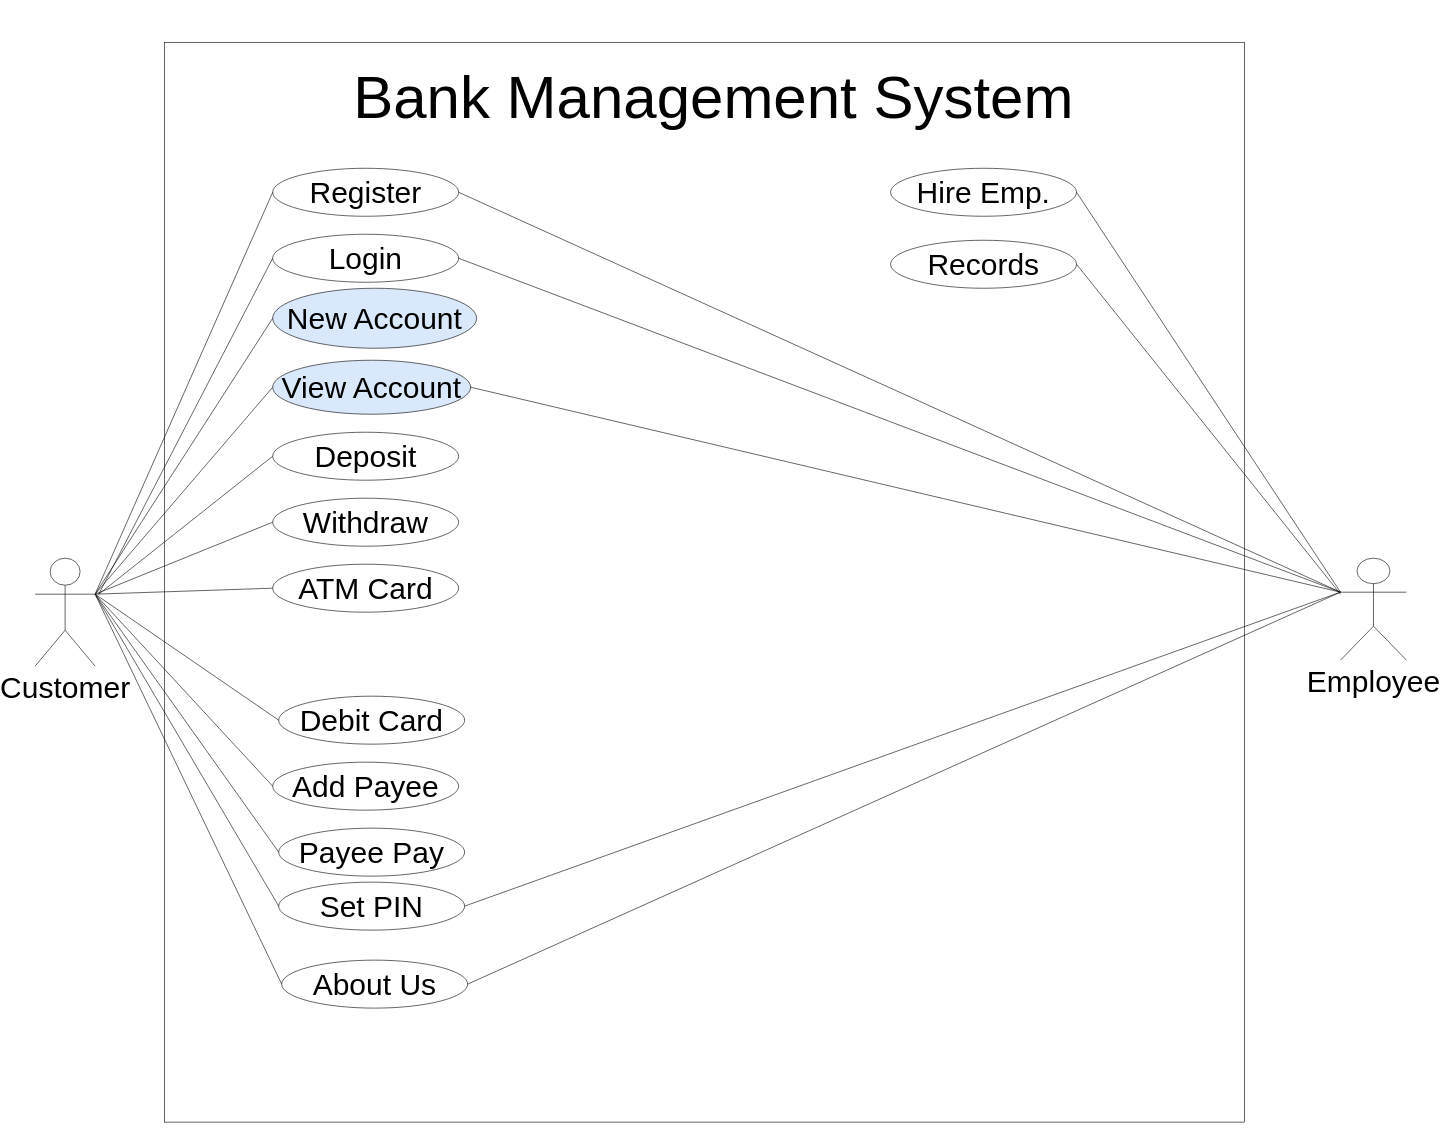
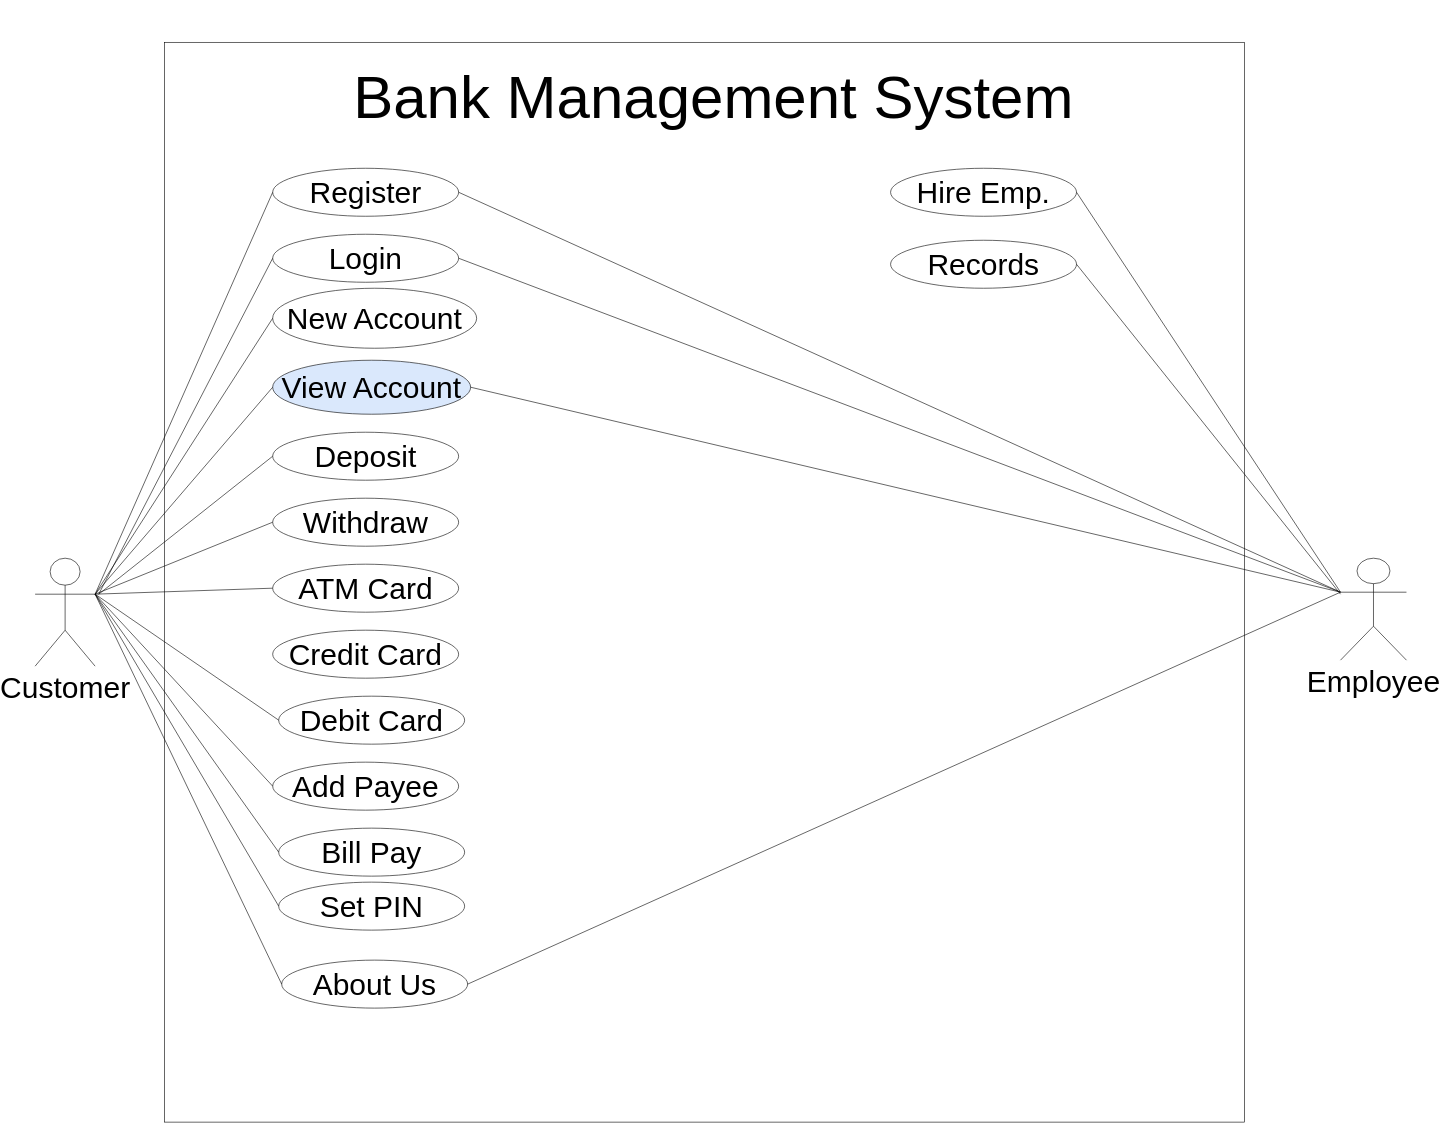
node "New Account": fillcolor #dae8fc -> #ffffff
node "Credit Card": added
edge "Employee" -- "Set PIN": removed
node "Payee Pay": label "Payee Pay" -> "Bill Pay"
